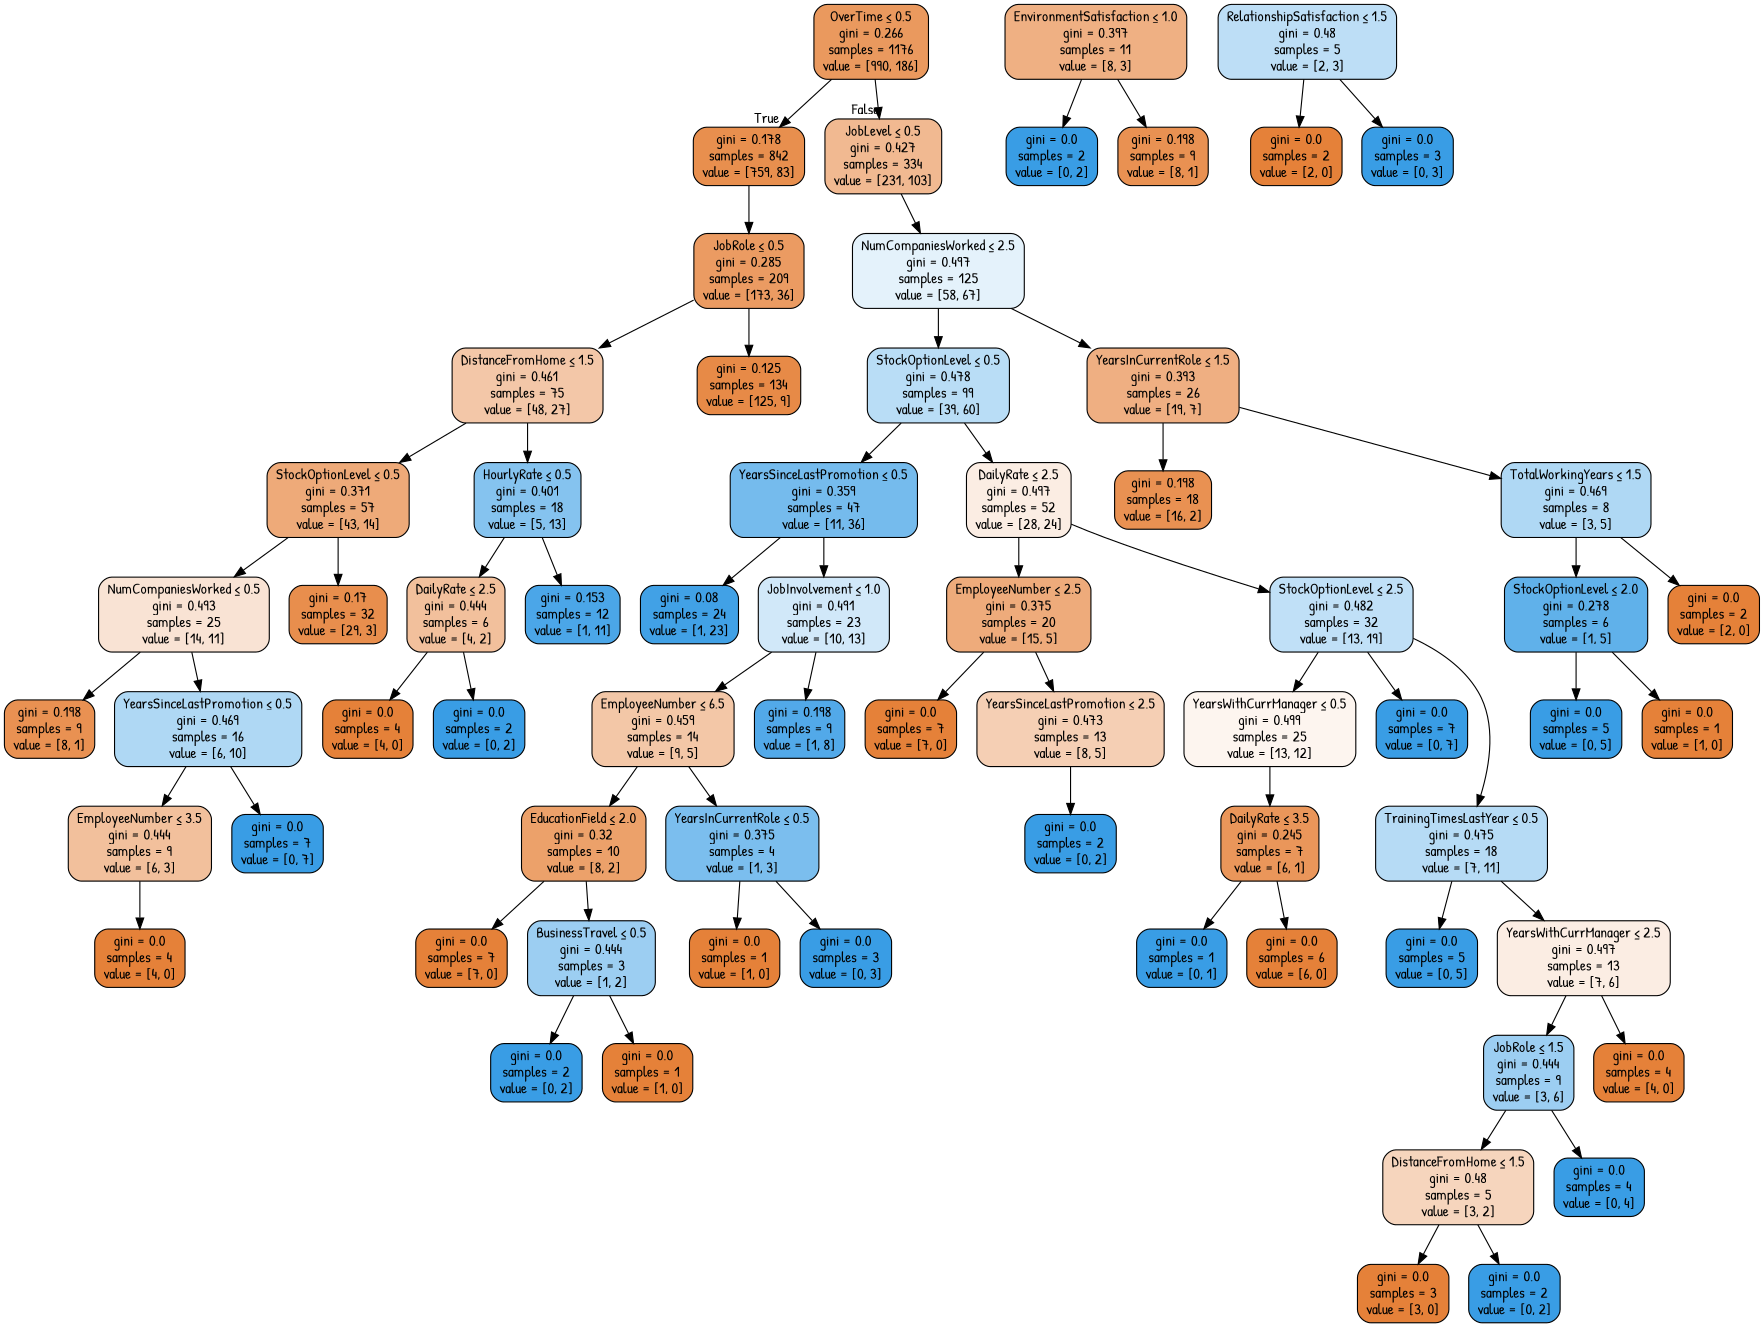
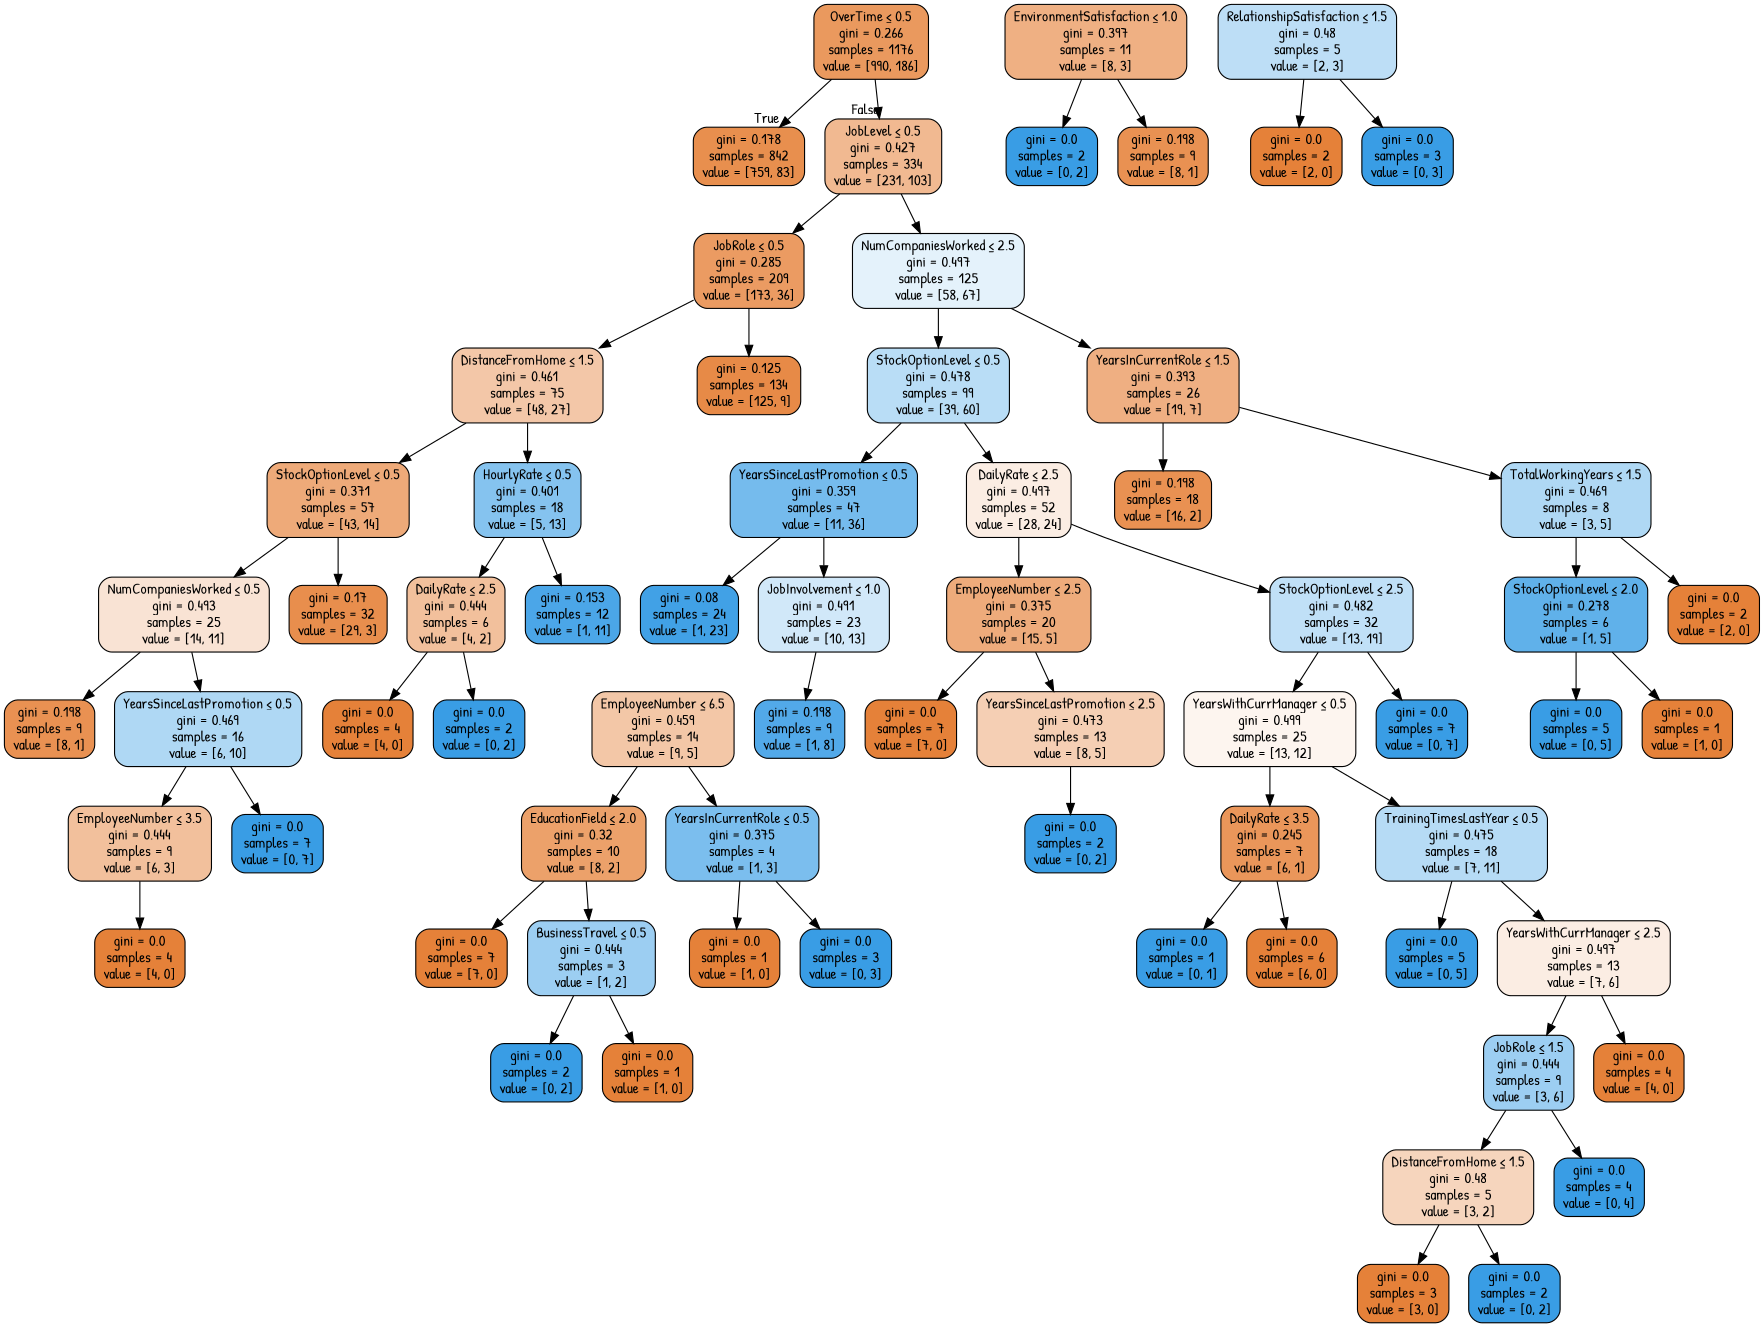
edge "gini = 0.178" -> "JobRole ≤ 0.5": now "JobLevel ≤ 0.5" -> "JobRole ≤ 0.5"
edge "JobInvolvement ≤ 1.0" -> "EmployeeNumber ≤ 6.5": removed
edge "StockOptionLevel ≤ 2.5" -> "TrainingTimesLastYear ≤ 0.5": now "YearsWithCurrManager ≤ 0.5" -> "TrainingTimesLastYear ≤ 0.5"
